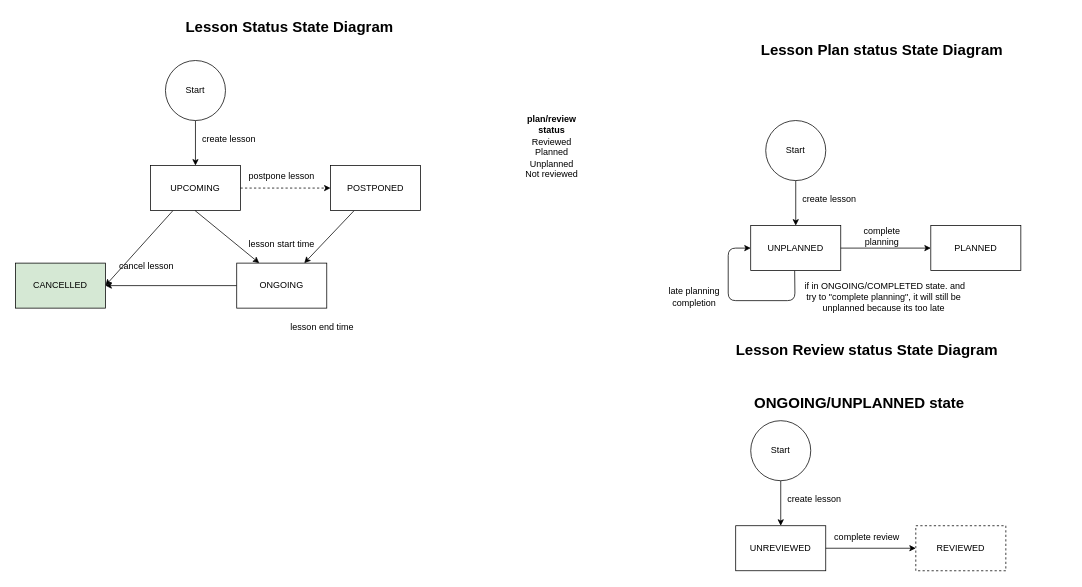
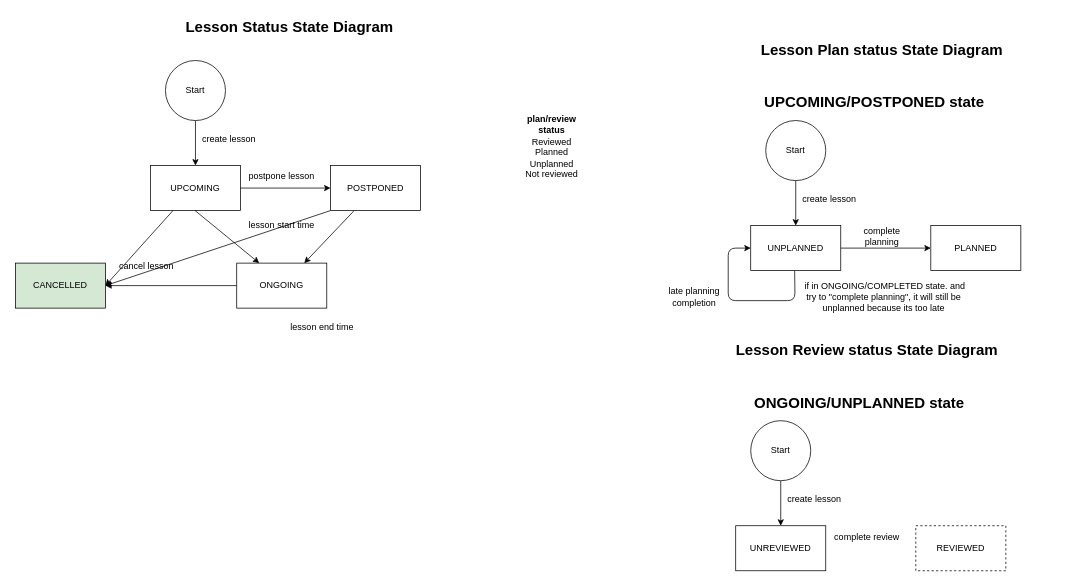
node "UPCOMING/POSTPONED state": added
edge "UPCOMING" -> "POSTPONED": style dashed -> solid
node "lesson start time": moved (282, 244) -> (282, 225)
edge "POSTPONED" -> "CANCELLED": added
edge "UNREVIEWED" -> "REVIEWED": removed
